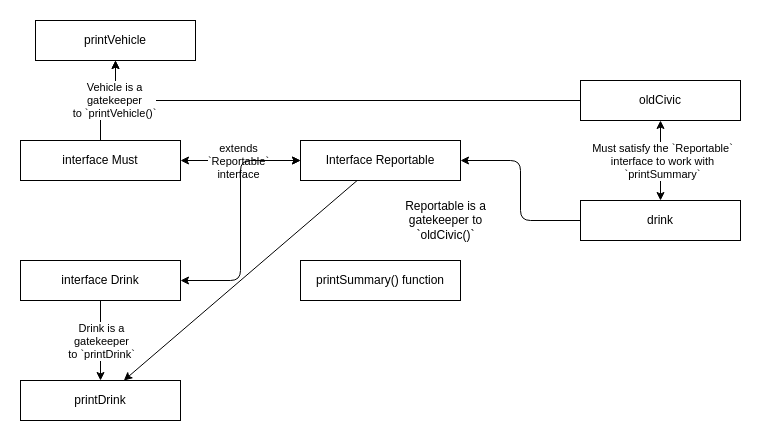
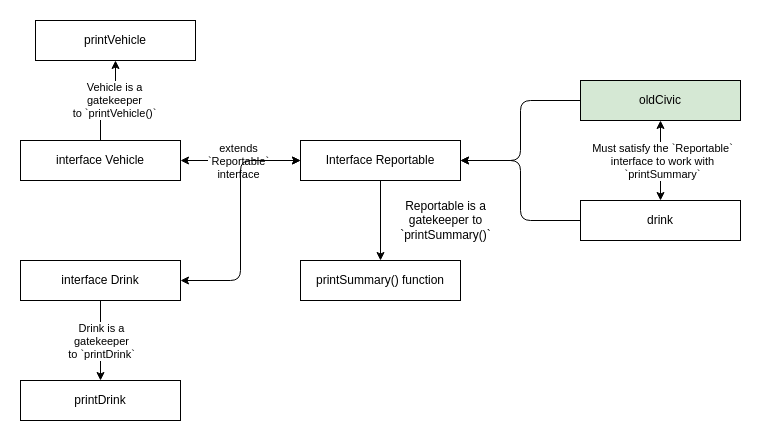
edge "oldCivic" -> "printVehicle": now "oldCivic" -> "Interface Reportable"
node "oldCivic": fillcolor #ffffff -> #d5e8d4
node "interface Must": label "interface Must" -> "interface Vehicle"
node "Reportable is a gatekeeper to `oldCivic()`": label "Reportable is a gatekeeper to `oldCivic()`" -> "Reportable is a gatekeeper to `printSummary()`"
edge "Interface Reportable" -> "printDrink": now "Interface Reportable" -> "printSummary() function"
